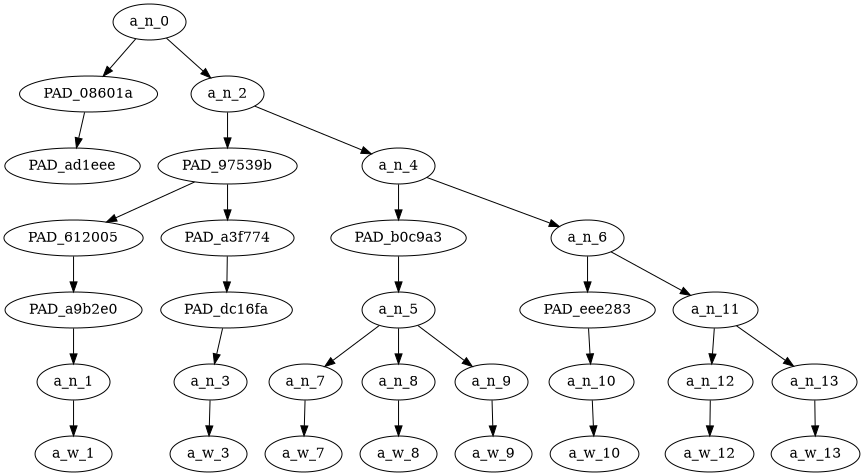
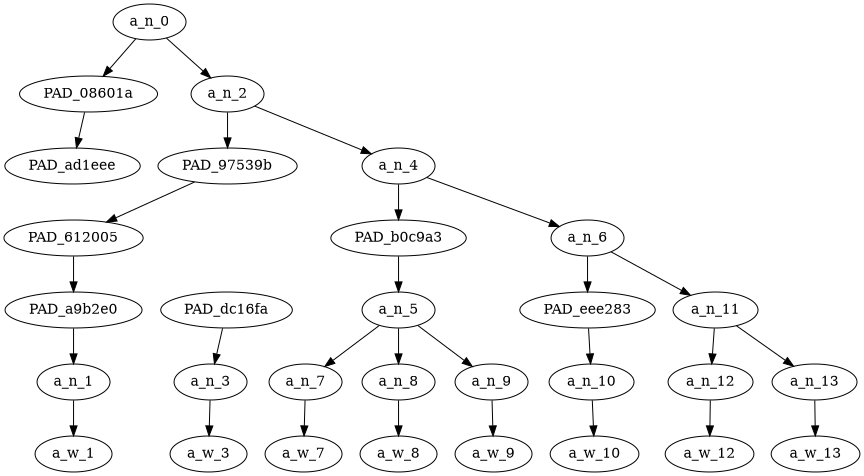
node "PAD_a3f774": removed
